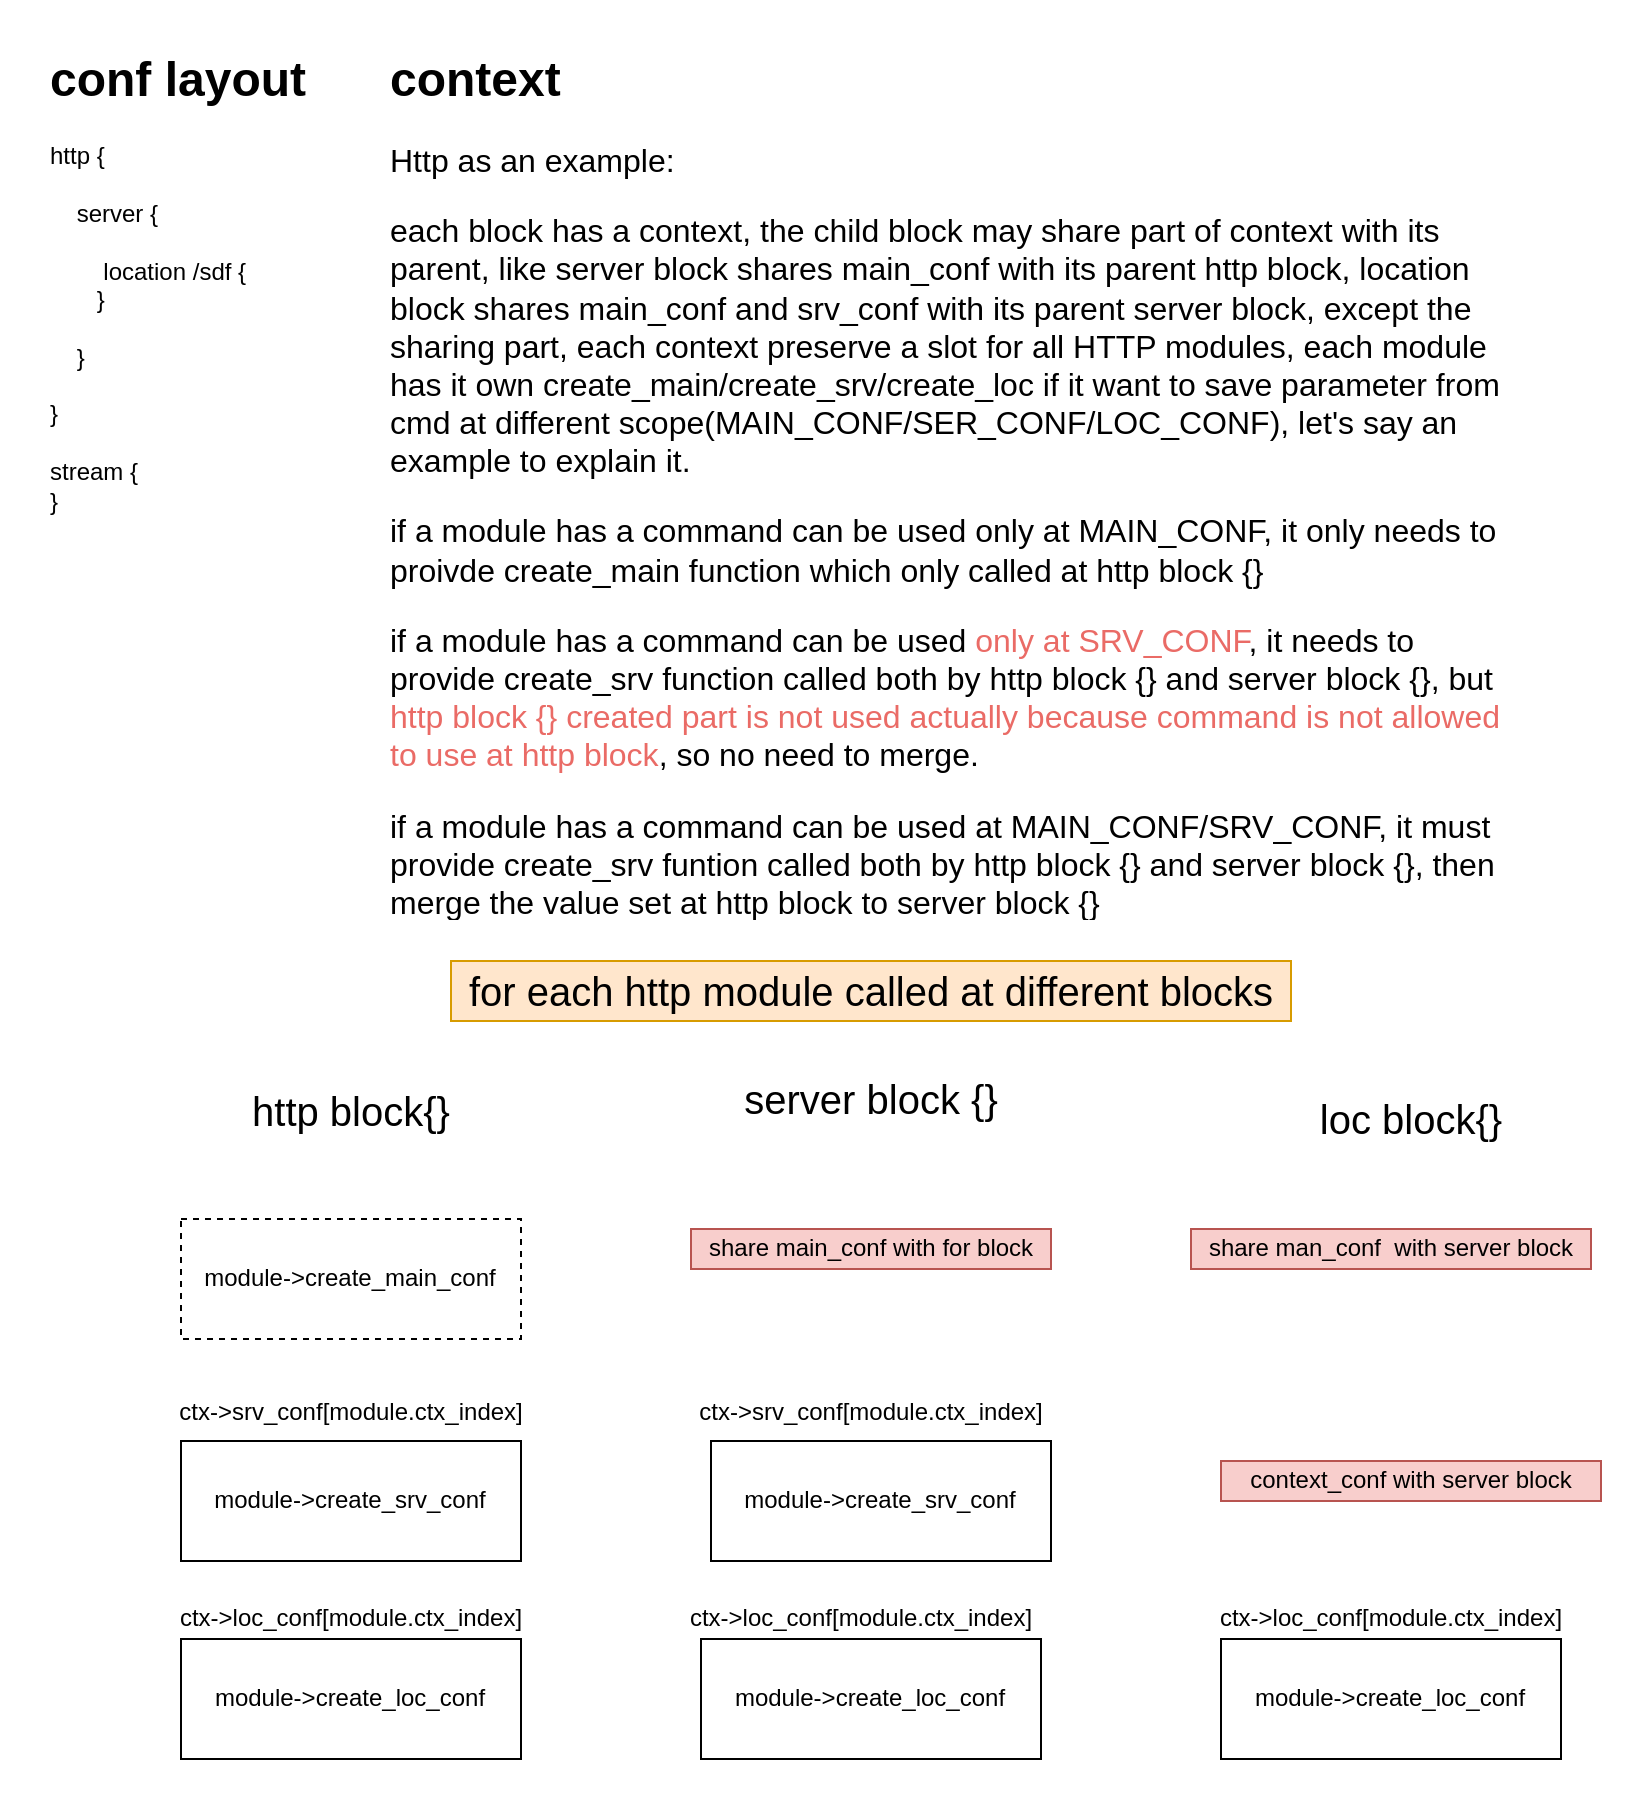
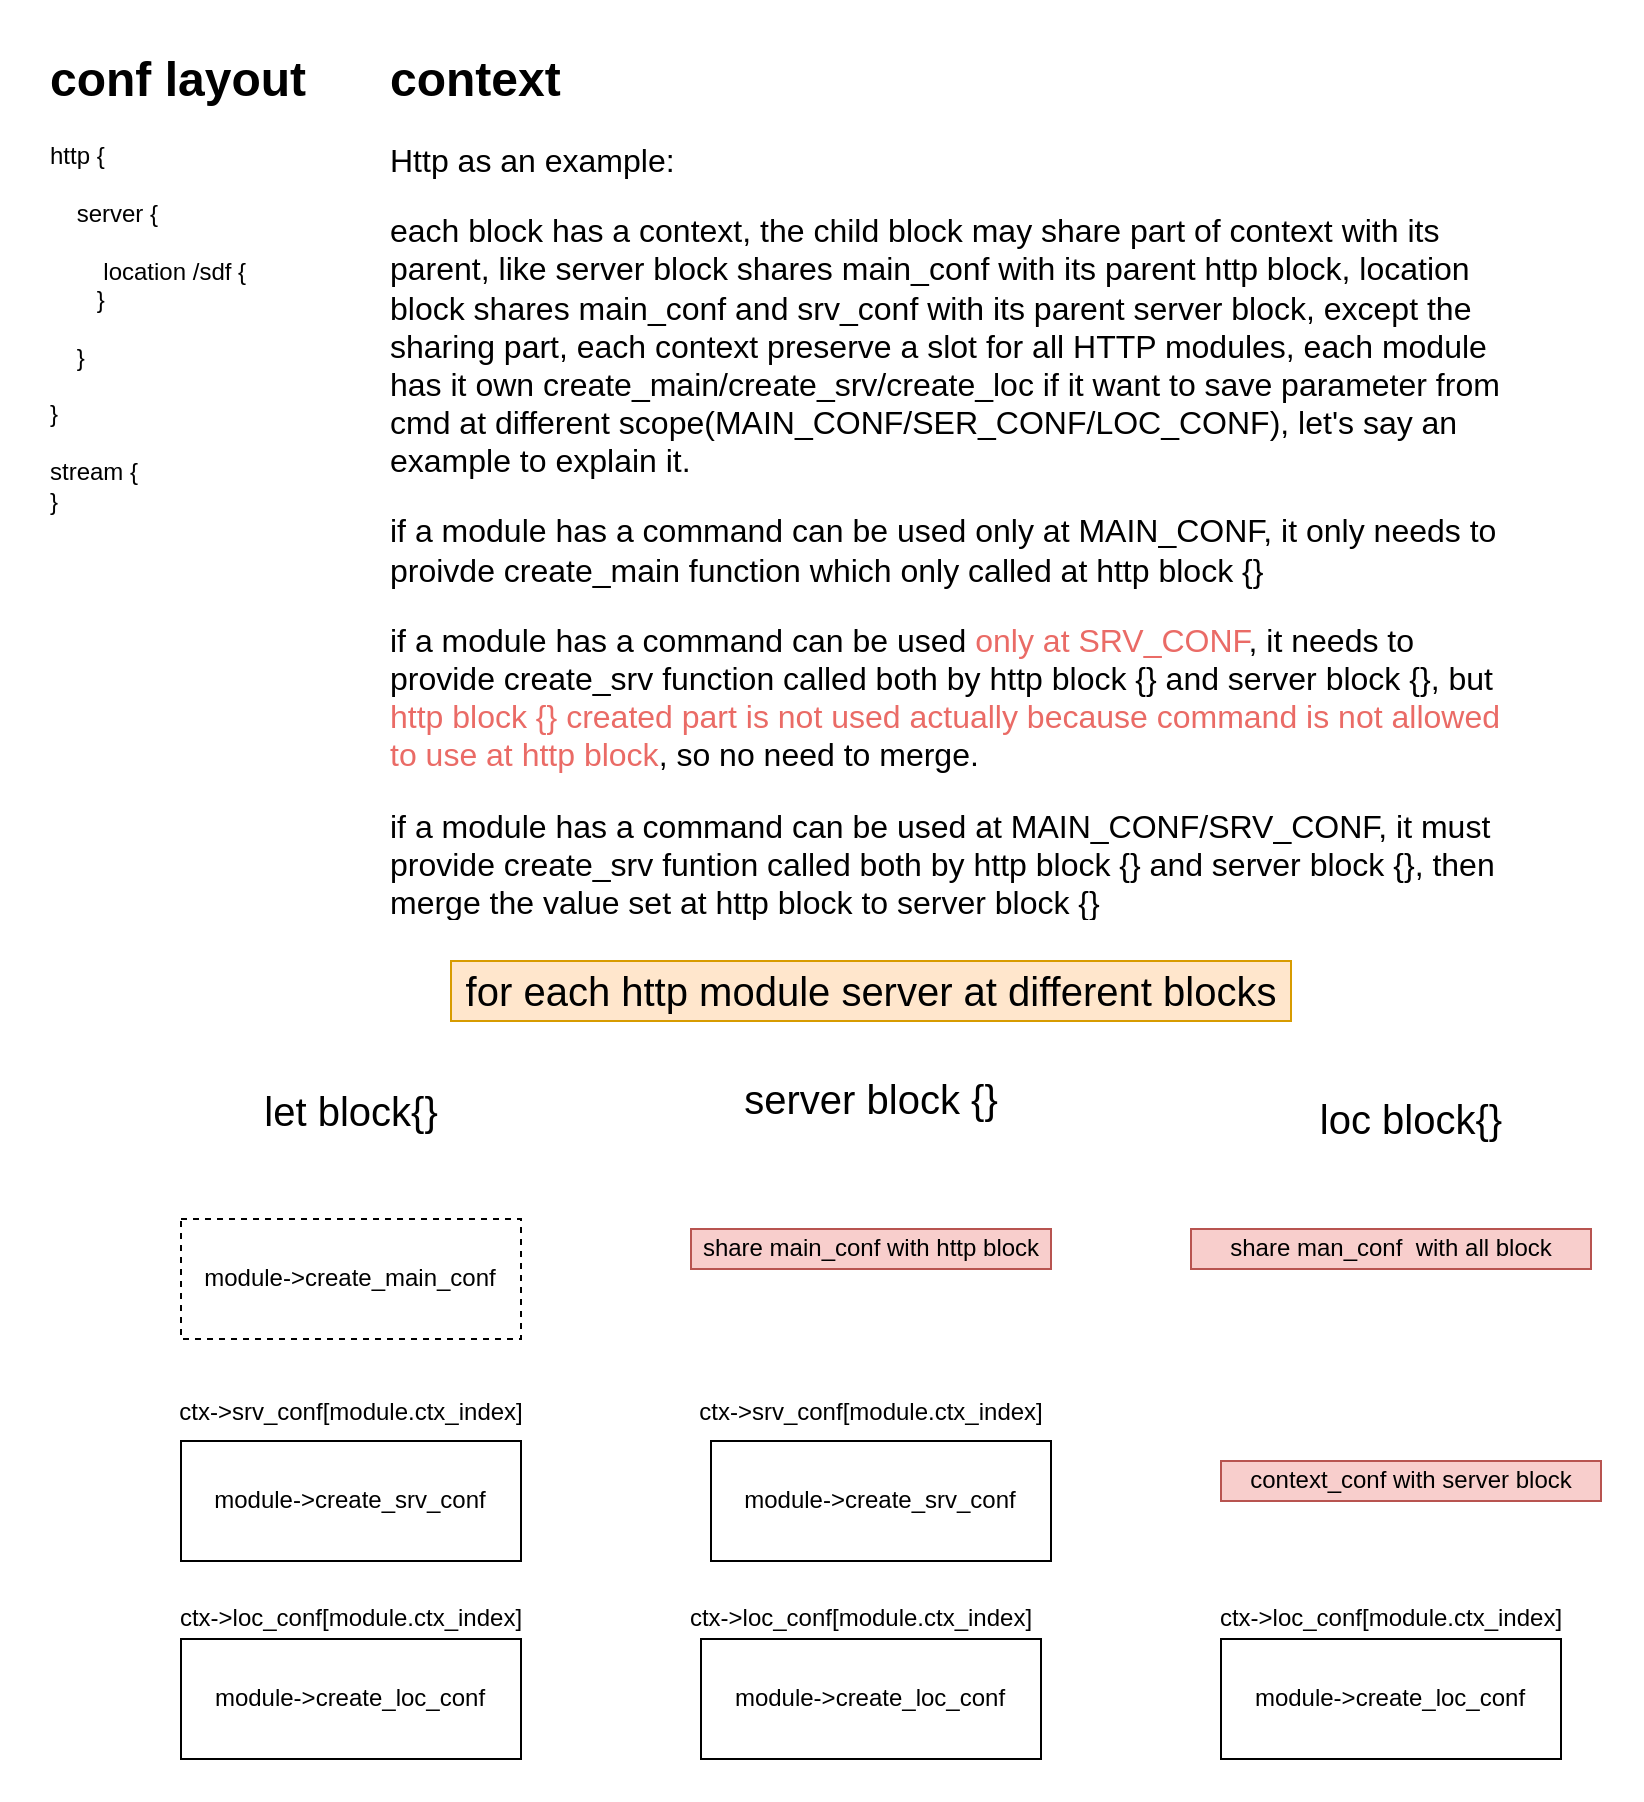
node "for each http module called at different blocks": label "for each http module called at different blocks" -> "for each http module server at different blocks"
node "http block{}": label "http block{}" -> "let block{}"
node "share main_conf with for block": label "share main_conf with for block" -> "share main_conf with http block"
node "share man_conf with server block": label "share man_conf with server block" -> "share man_conf with all block"
